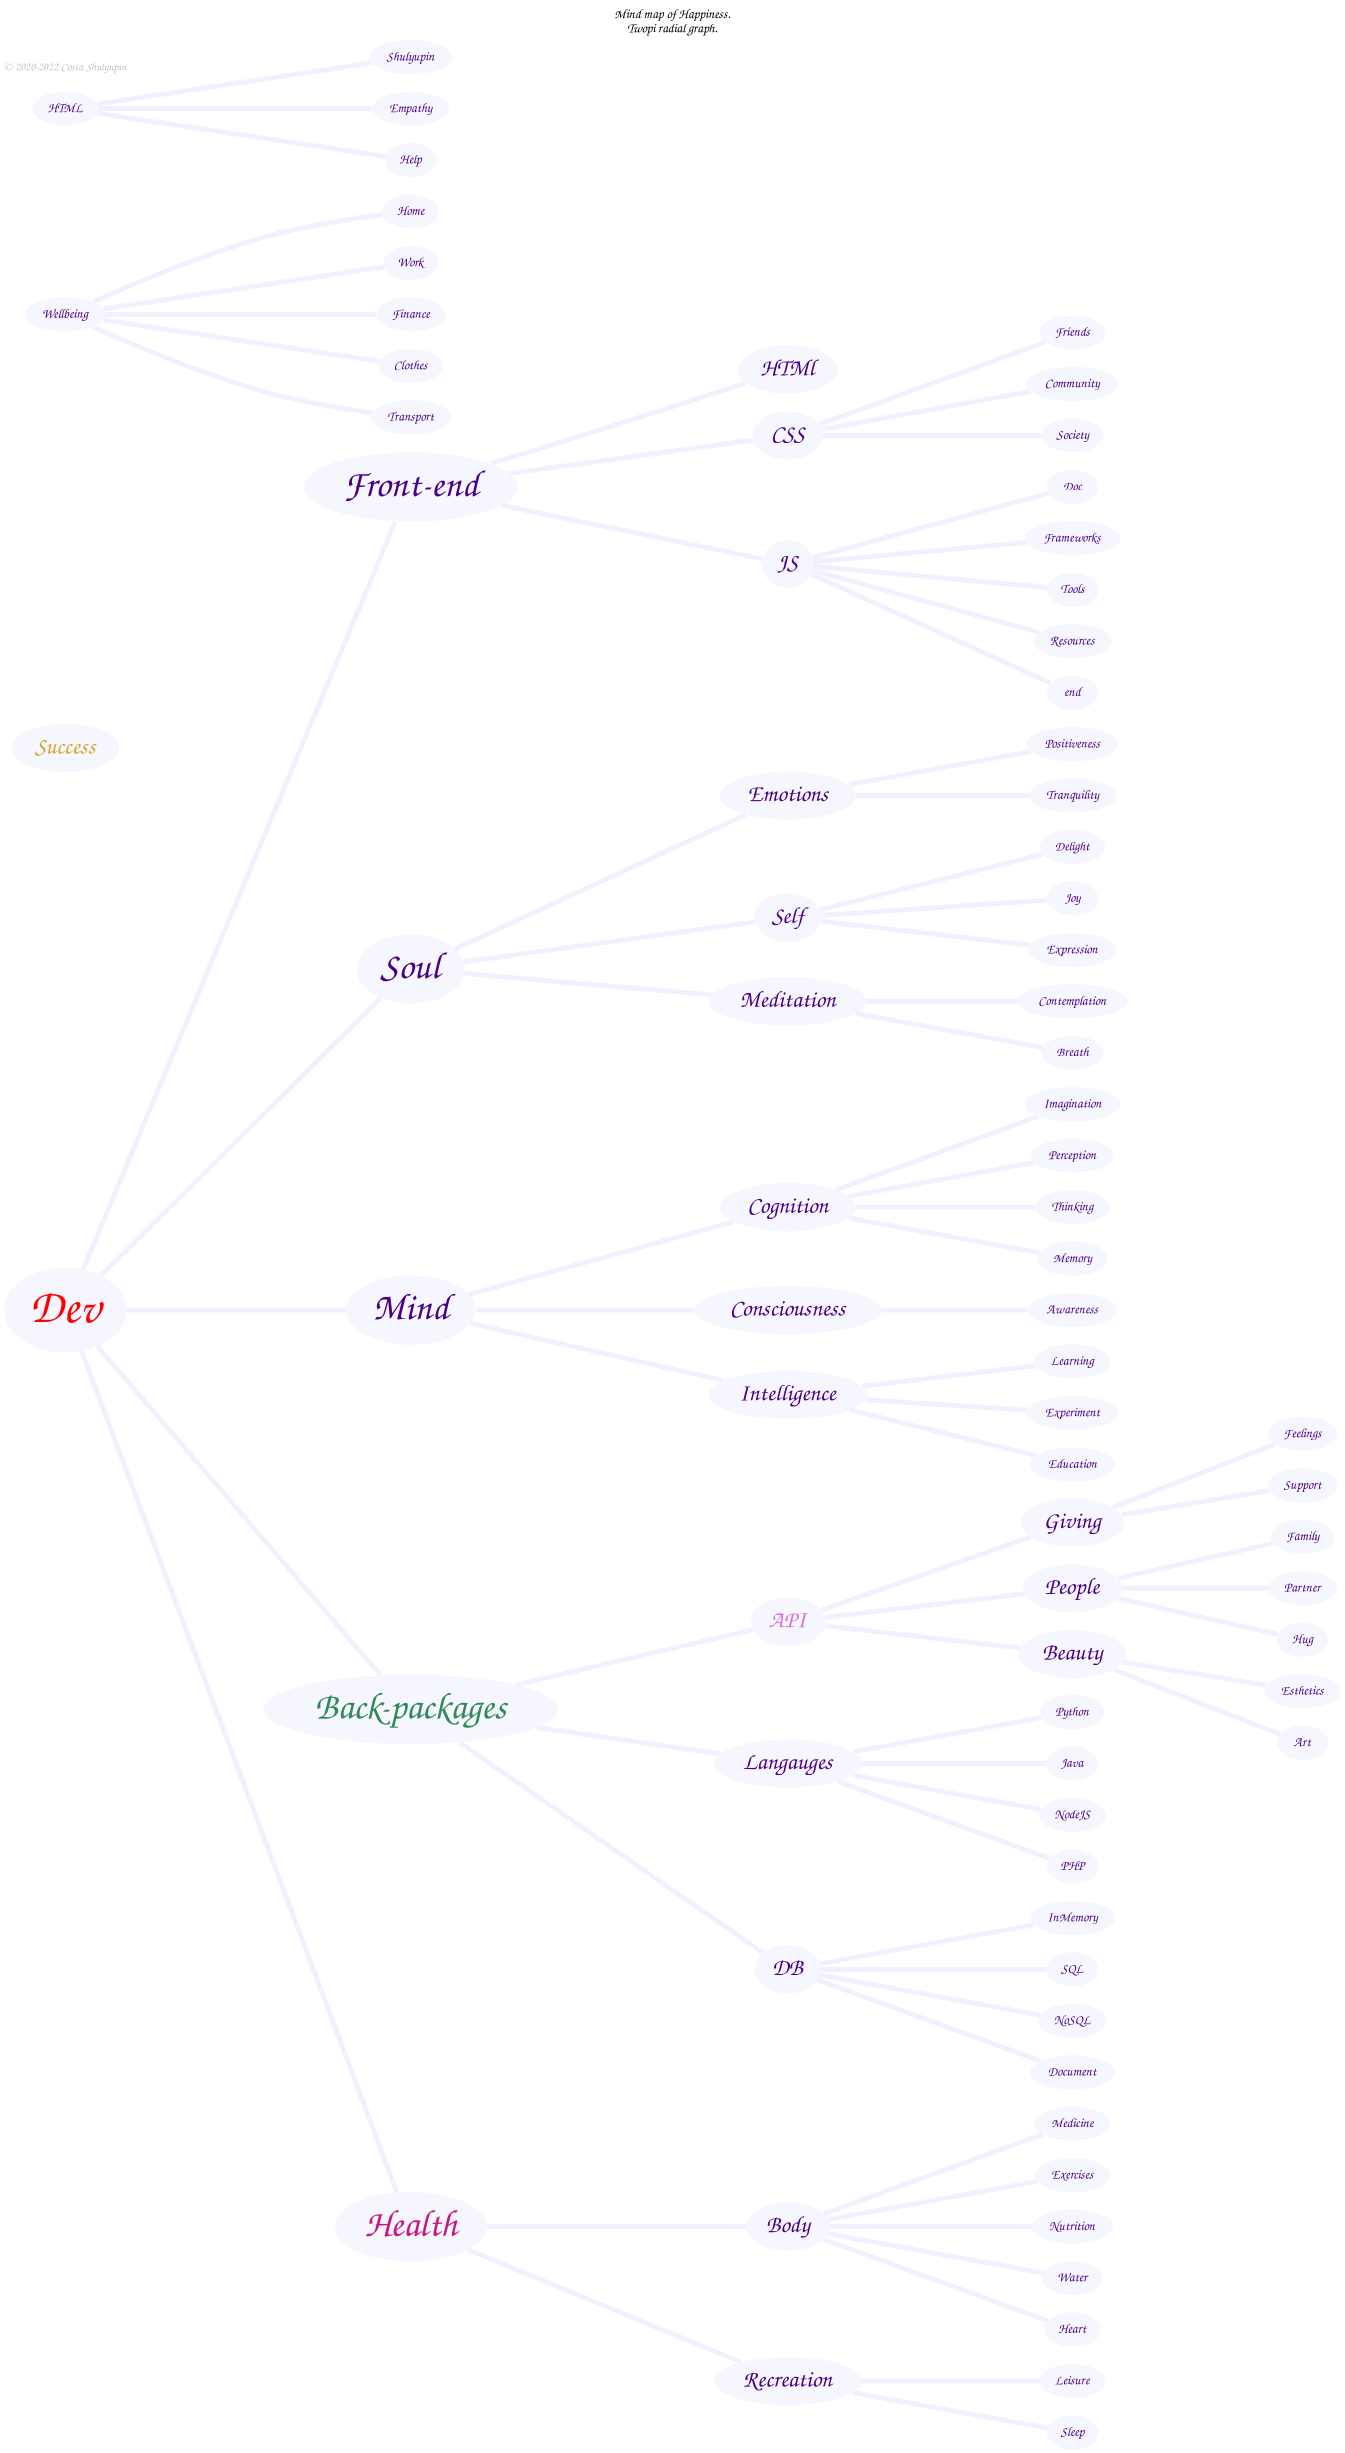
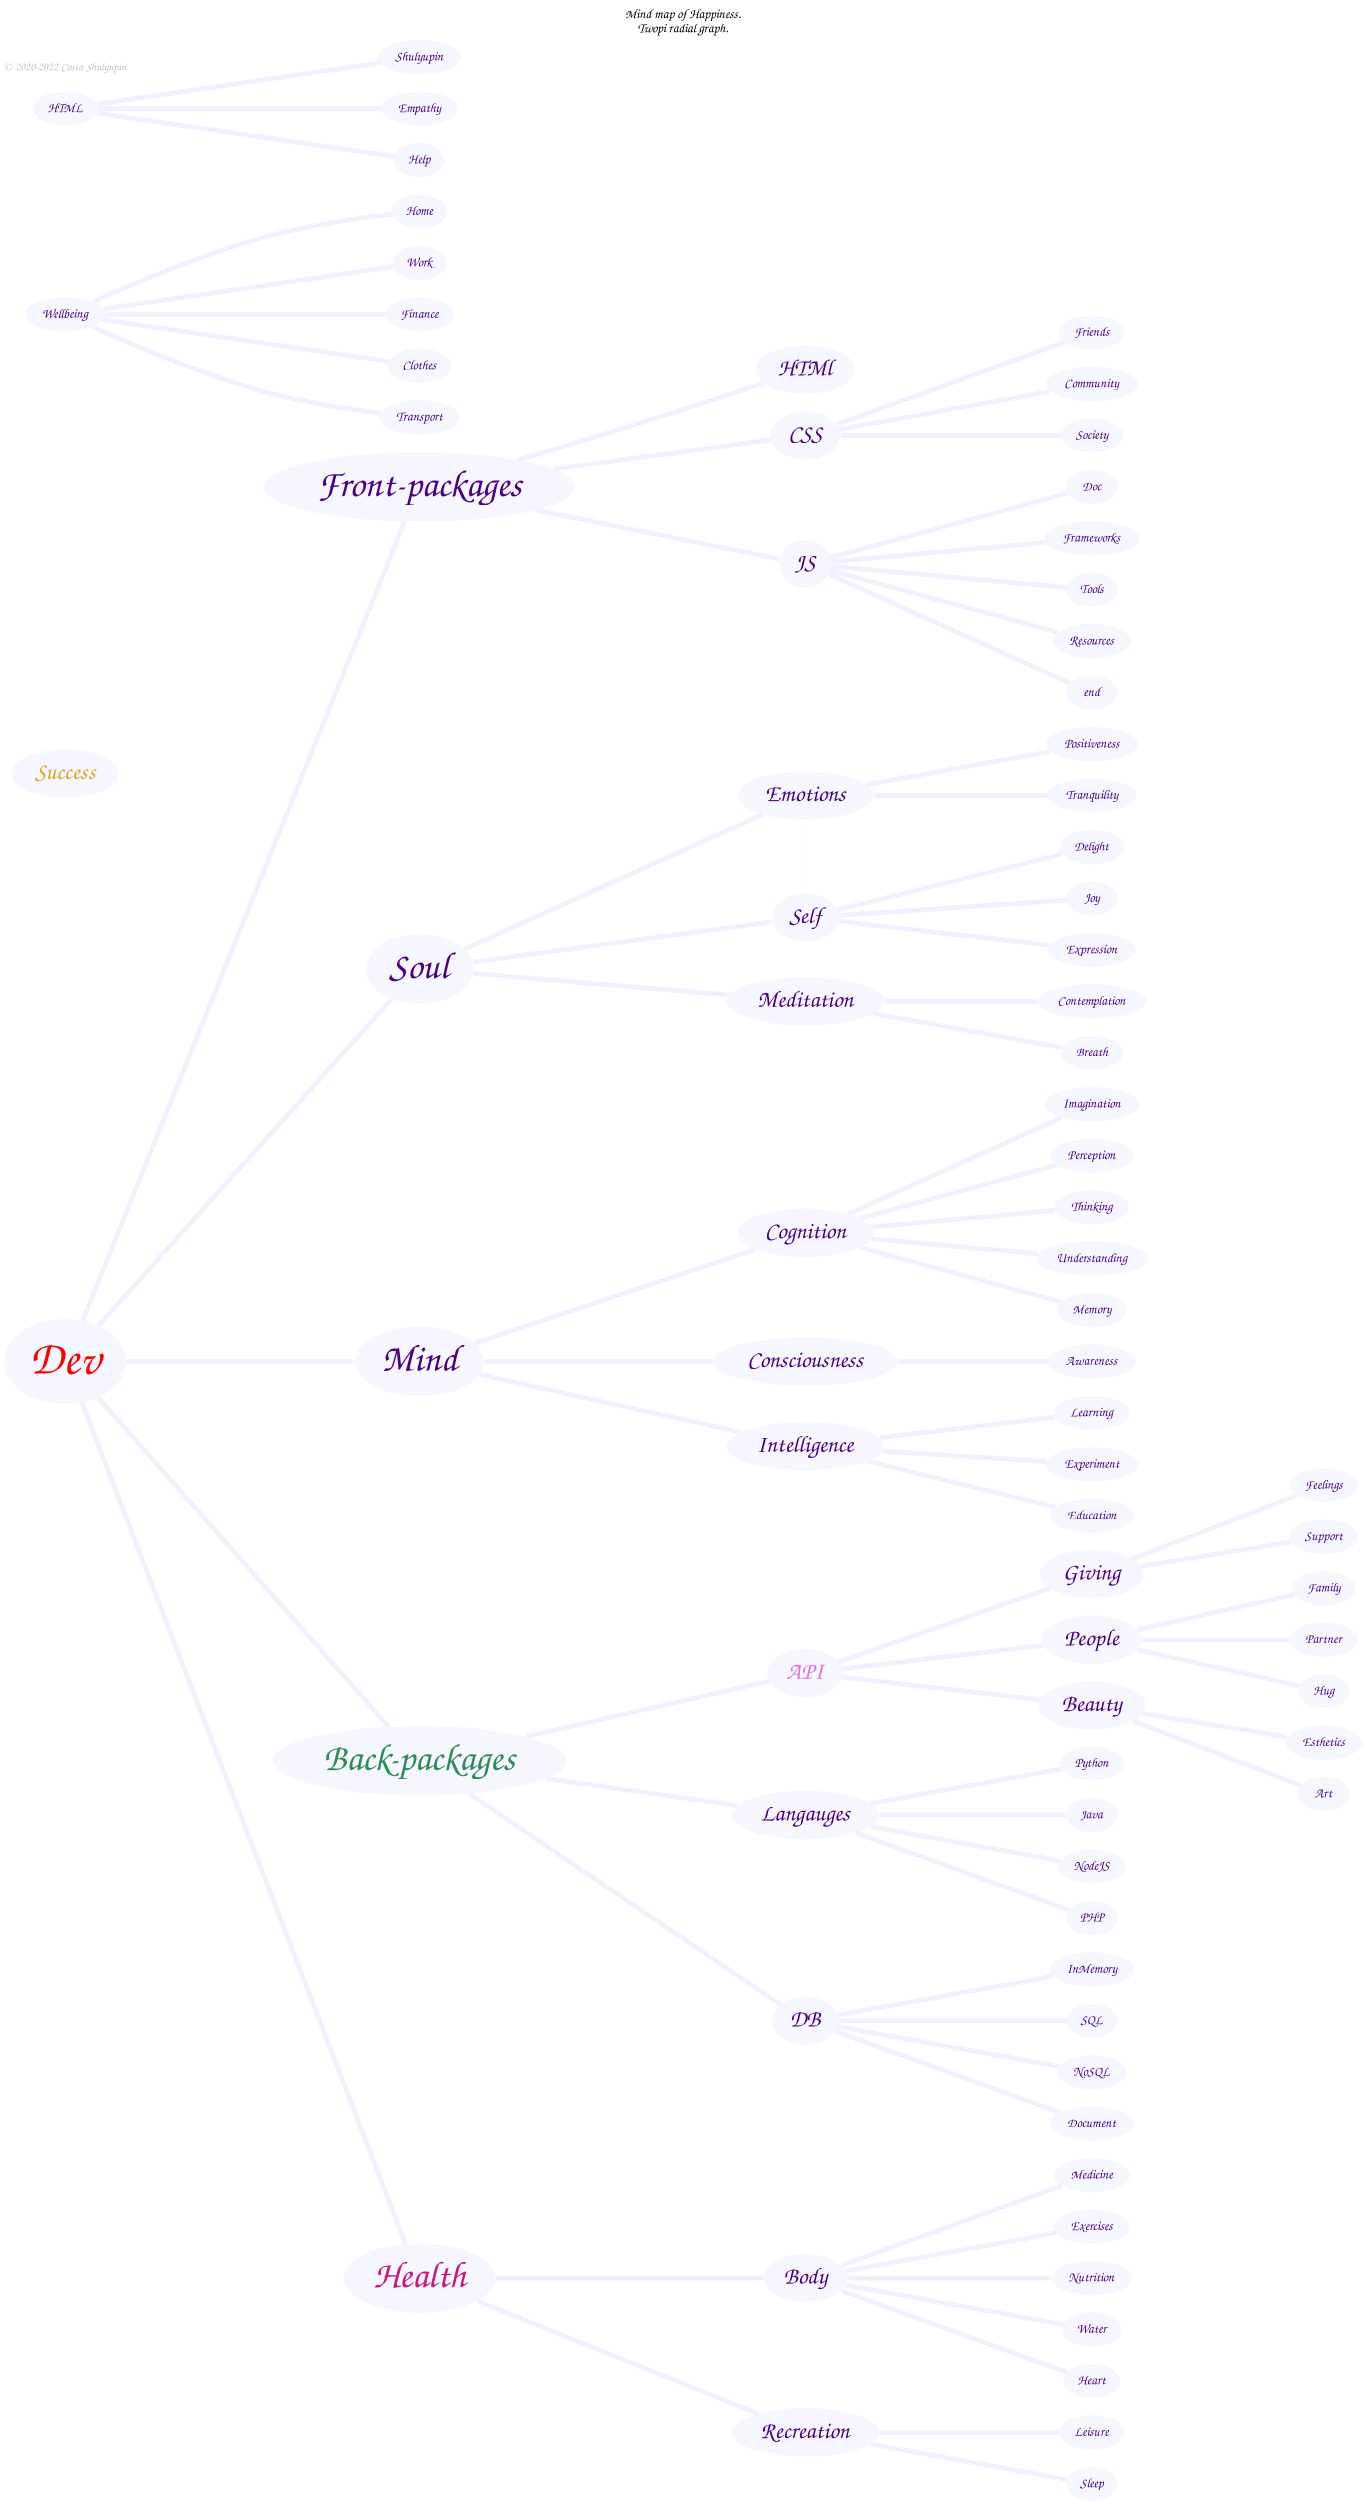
node "Front-end": label "Front-end" -> "Front-packages"
node "Understanding": added
